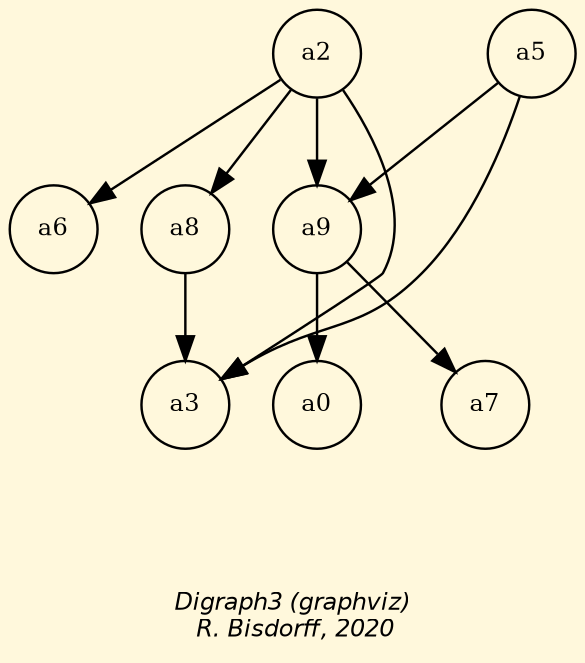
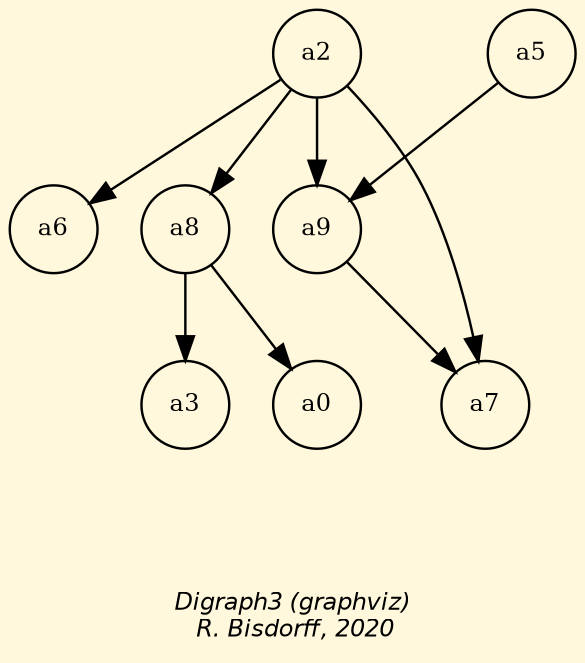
edge "a2" -> "a3": now "a2" -> "a7"
edge "a5" -> "a3": removed
edge "a9" -> "a0": now "a8" -> "a0"
